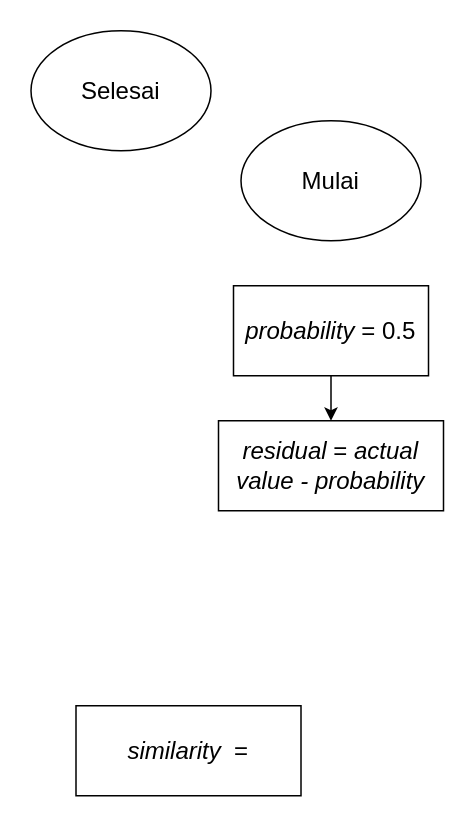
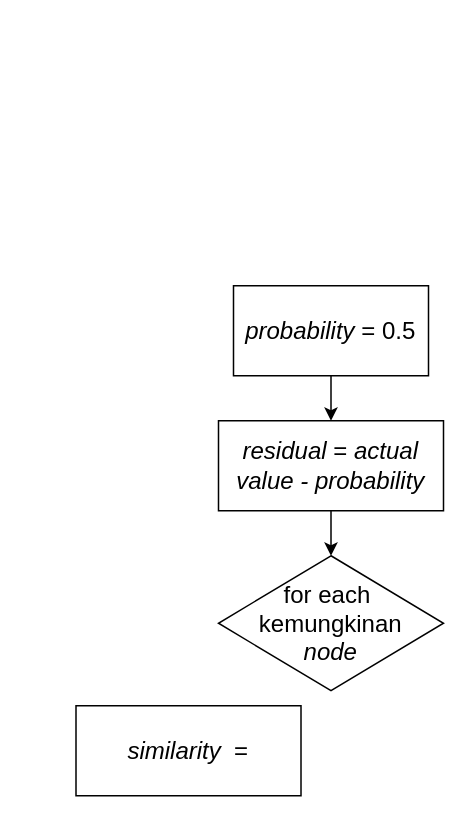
node "Selesai": removed
node "Mulai": removed
edge "residual = actual value - probability" -> "for each kemungkinan node": added
node "for each kemungkinan node": added
